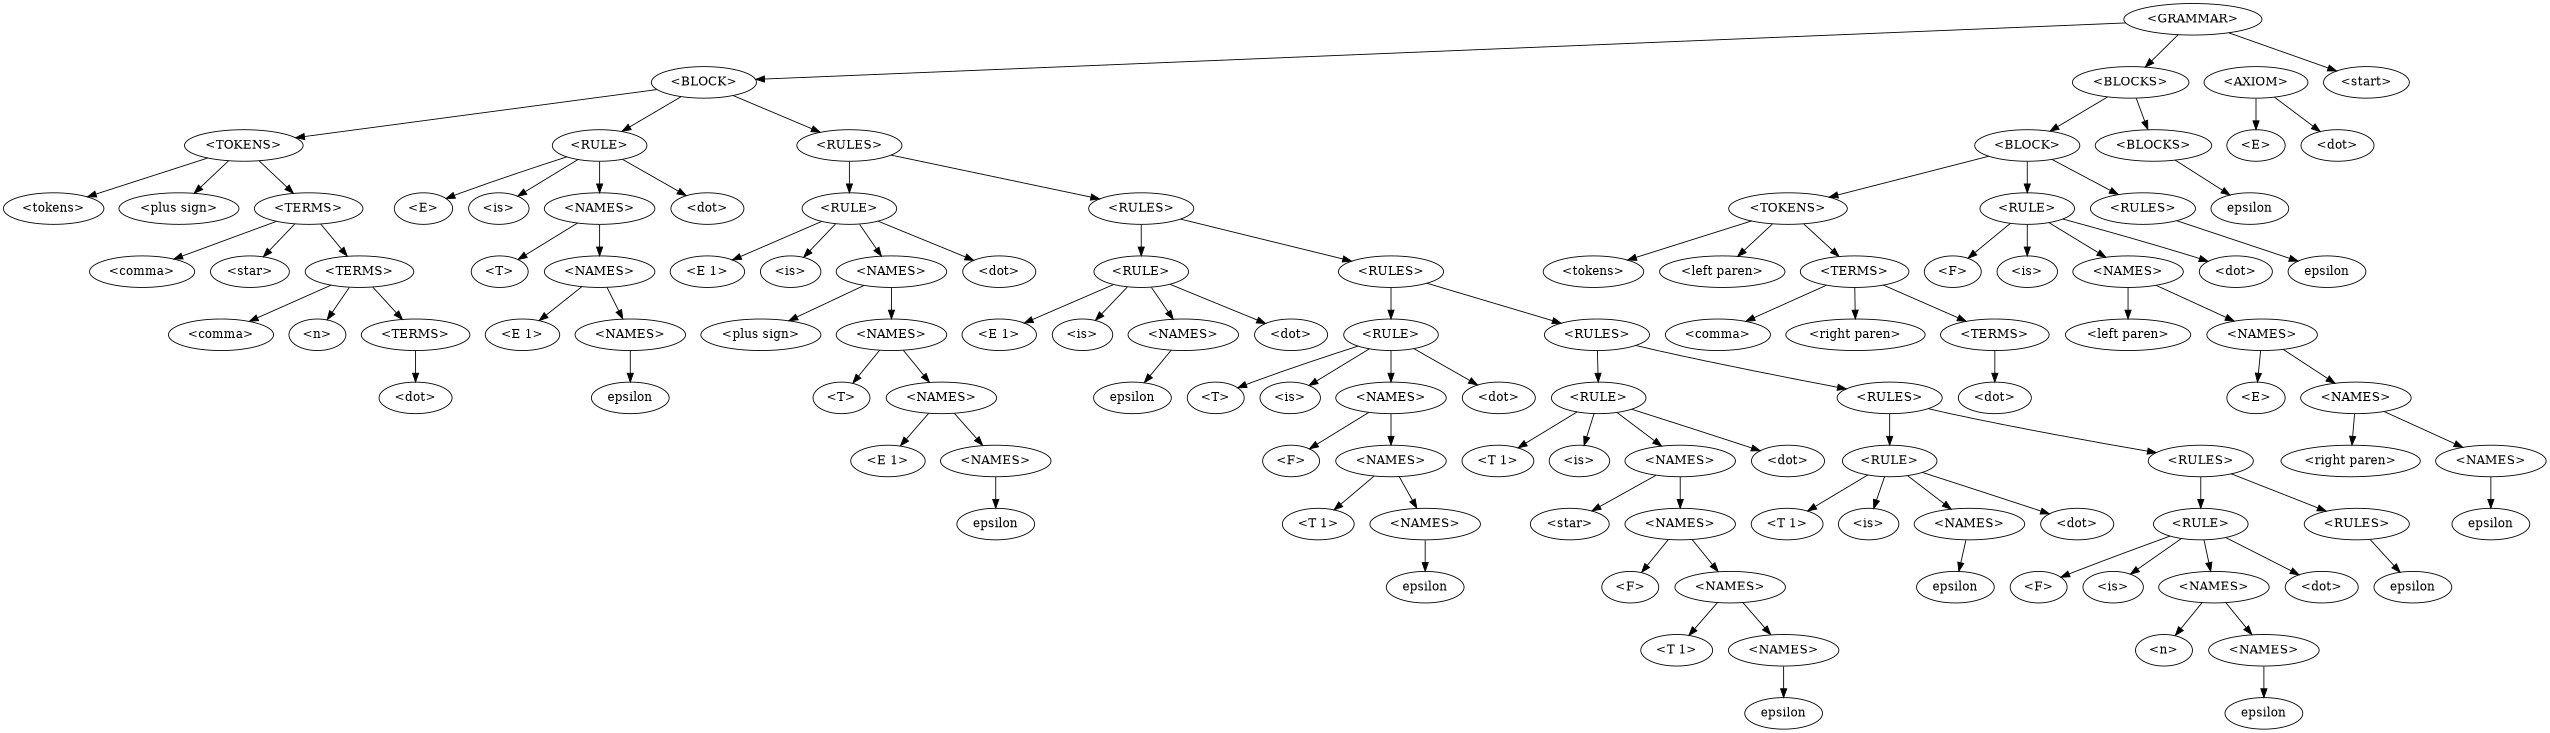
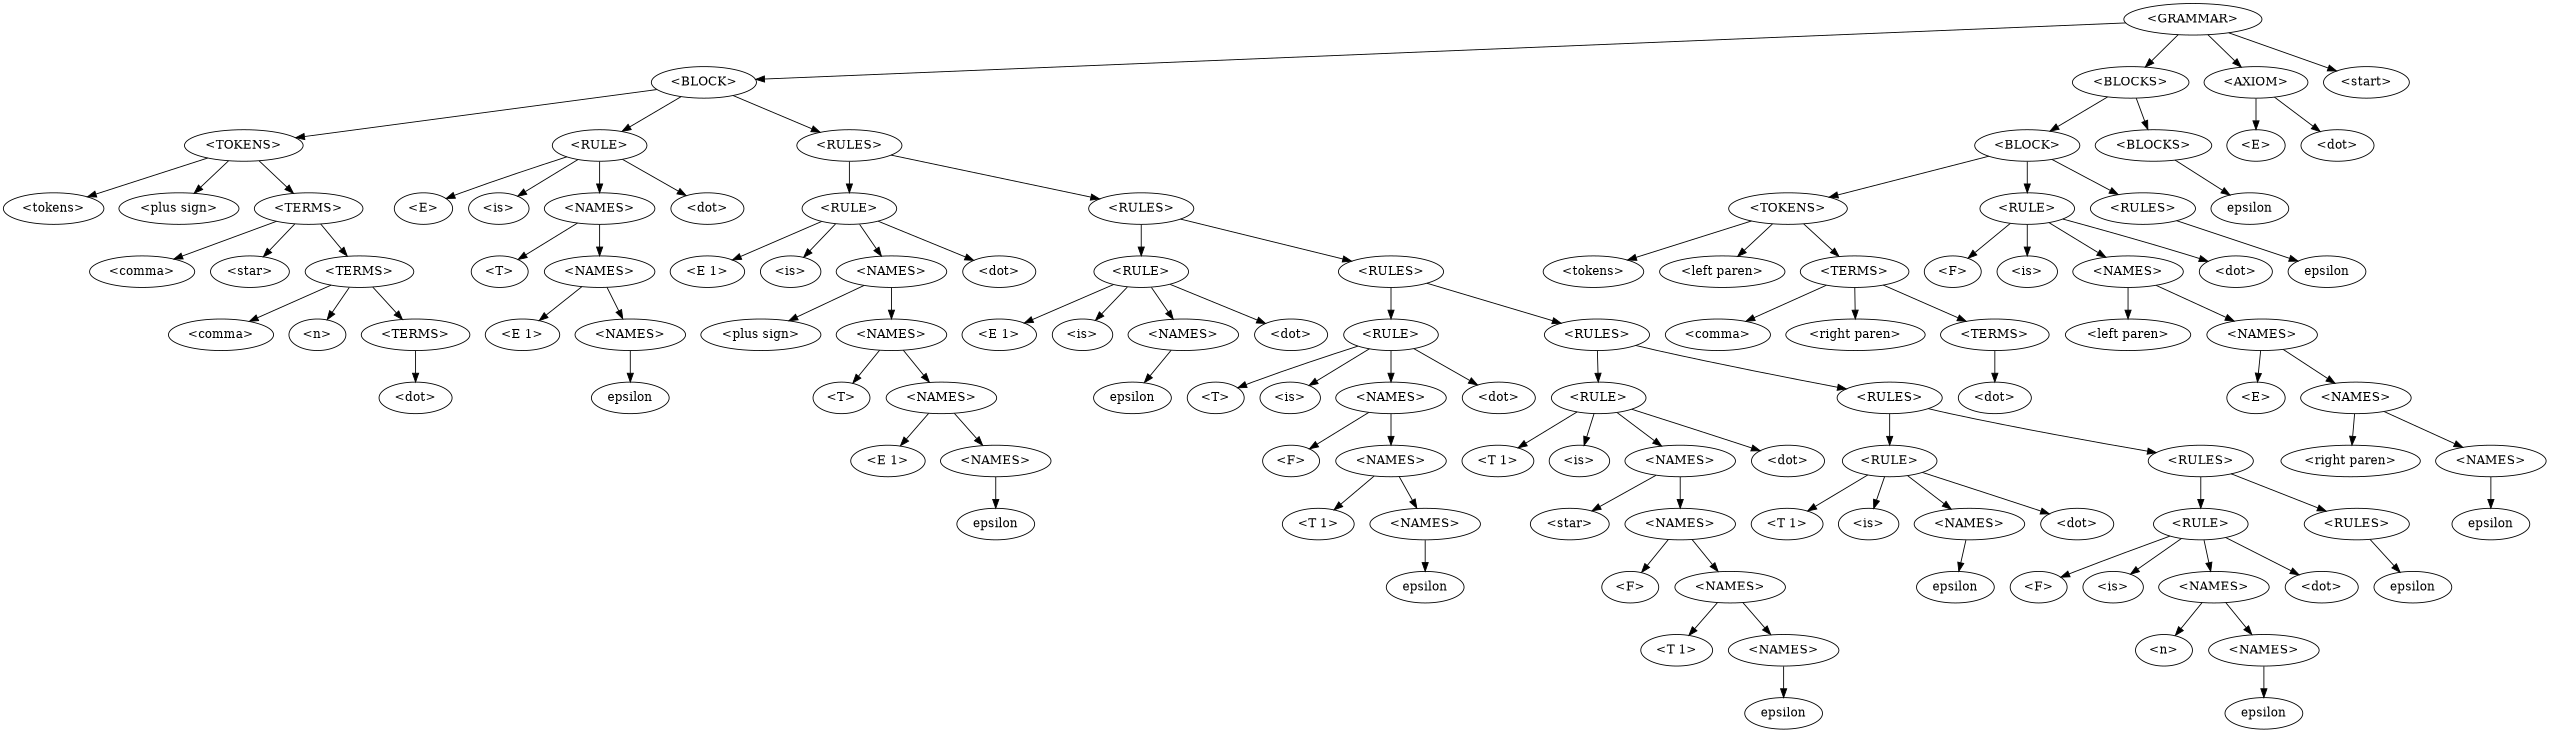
edge "<GRAMMAR>" -> "<AXIOM>": added
